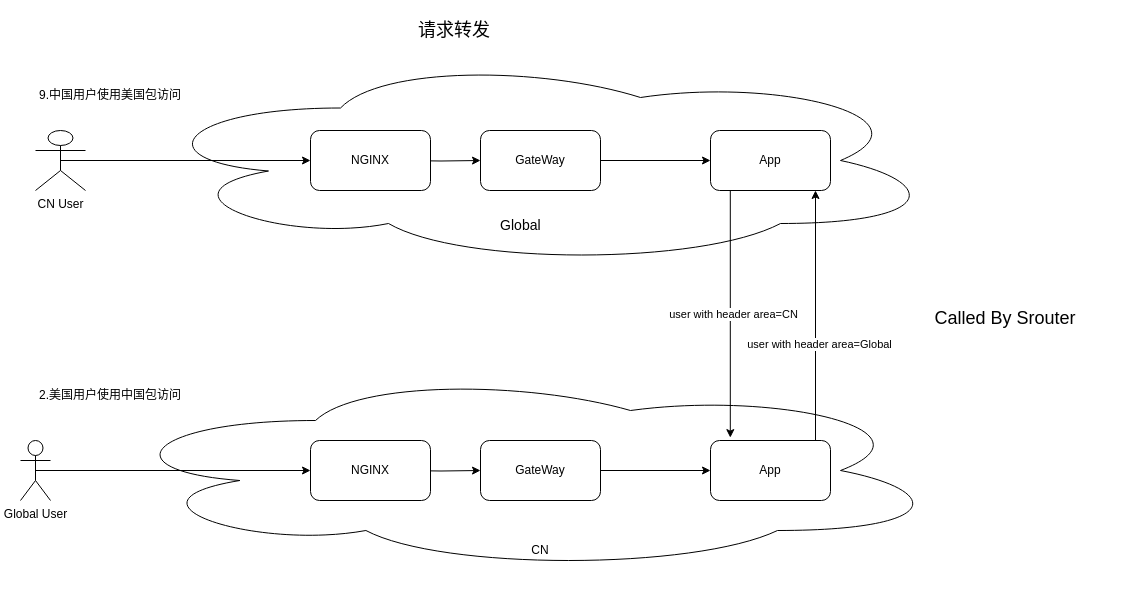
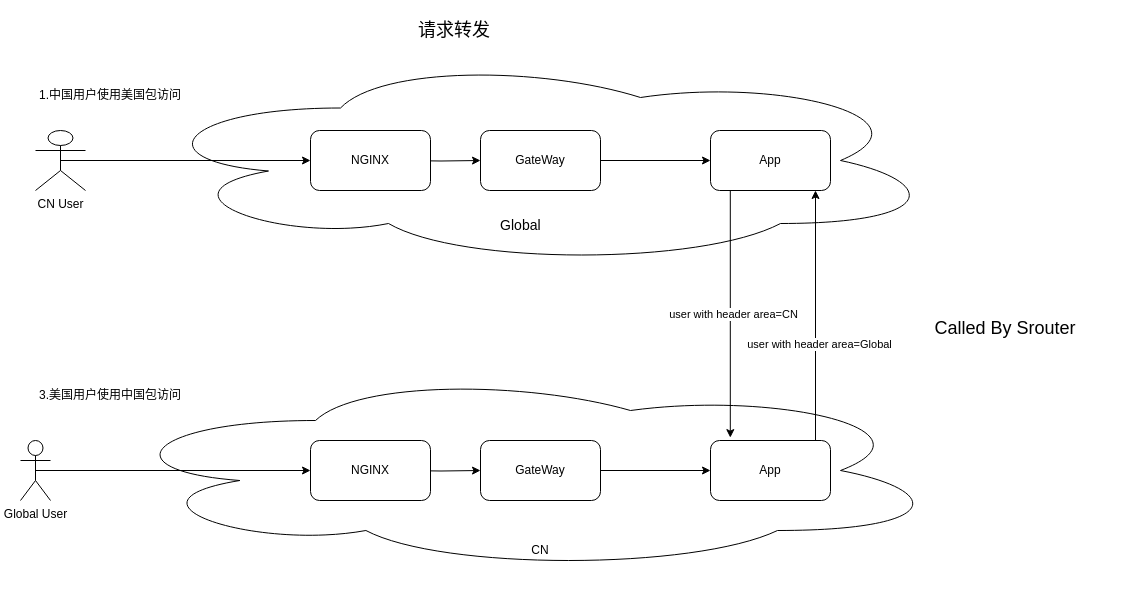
node "9.中国用户使用美国包访问": label "9.中国用户使用美国包访问" -> "1.中国用户使用美国包访问"
node "Called By Srouter": moved (1006, 318) -> (1006, 328)
node "2.美国用户使用中国包访问": label "2.美国用户使用中国包访问" -> "3.美国用户使用中国包访问"
